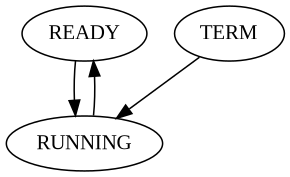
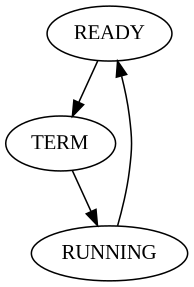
edge "READY" -> "RUNNING": now "READY" -> "TERM"
